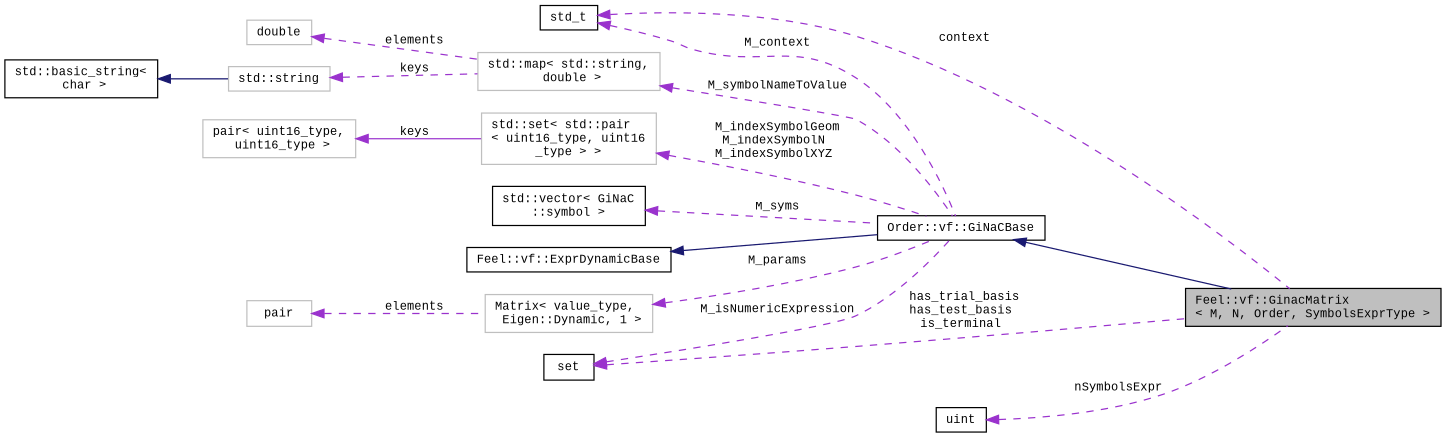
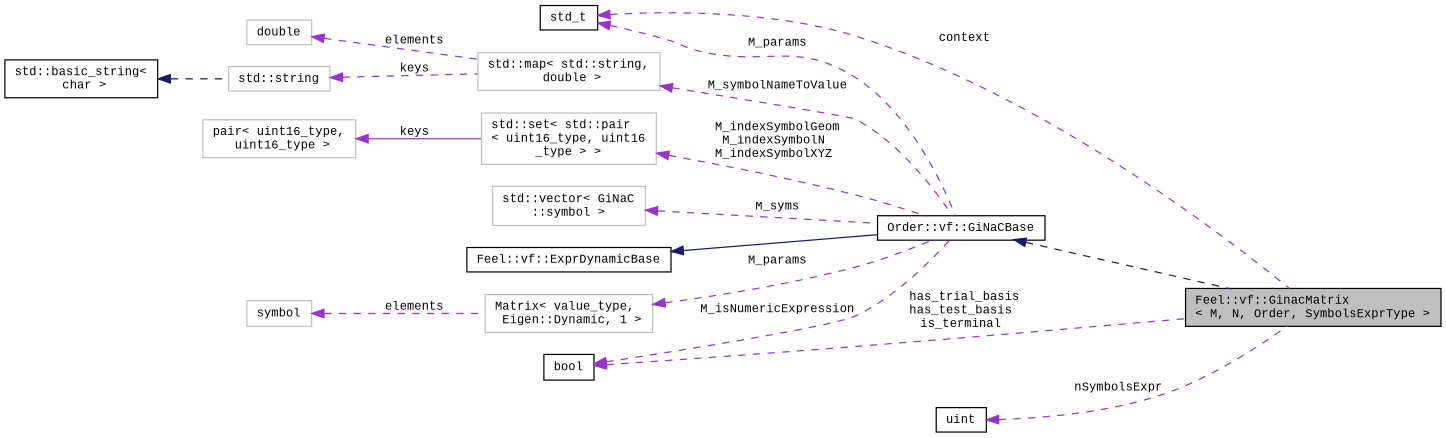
edge "Order::vf::GiNaCBase" -> "std_t": label " M_context" -> " M_params"
edge "std::string" -> "std::basic_string< char >": style solid -> dashed
node "std::vector< GiNaC ::symbol >": color black -> grey75
edge "Feel::vf::GinacMatrix < M, N, Order, SymbolsExprType >" -> "Order::vf::GiNaCBase": style solid -> dashed
node "pair": label "pair" -> "symbol"
node "set": label "set" -> "bool"
